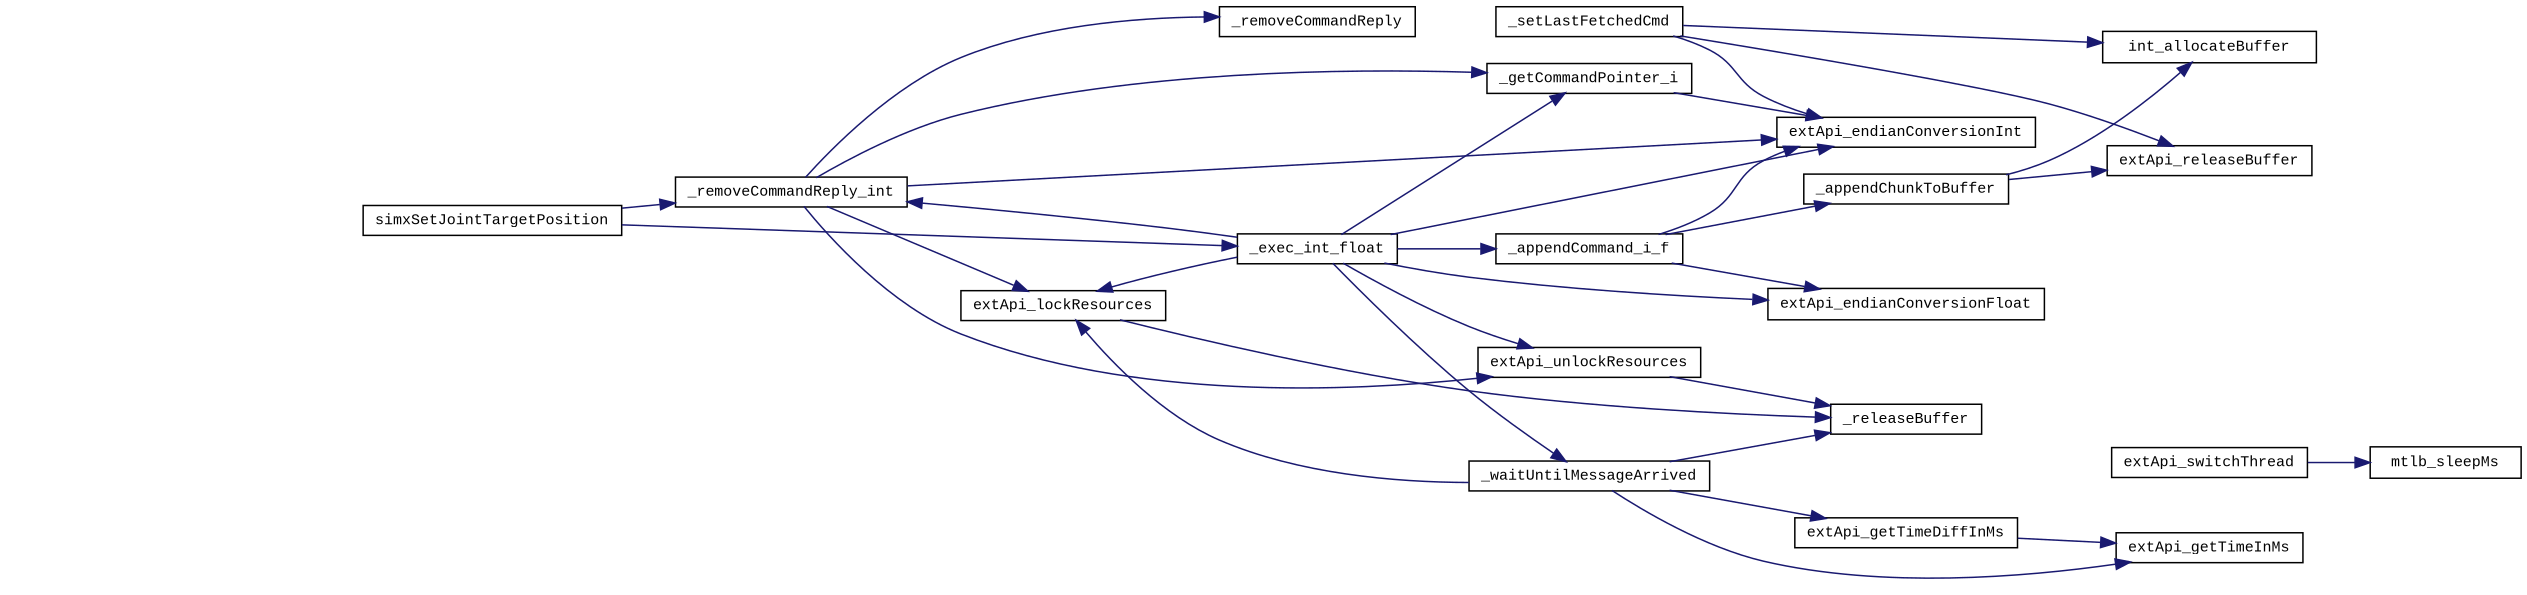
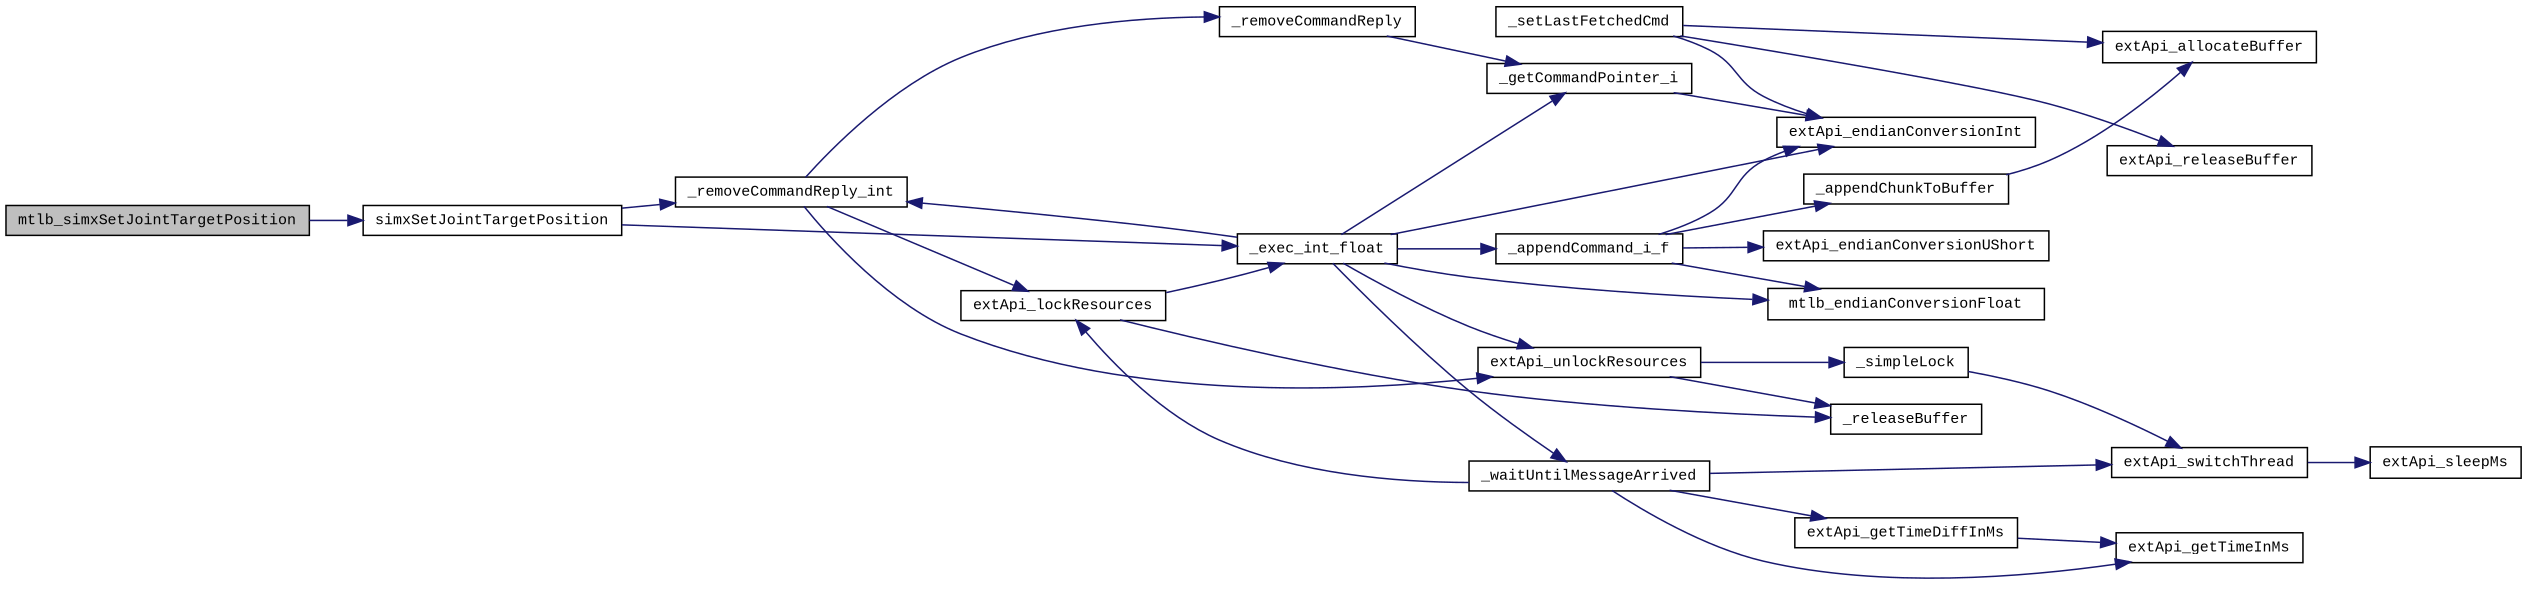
node "int_allocateBuffer": label "int_allocateBuffer" -> "extApi_allocateBuffer"
edge "_removeCommandReply_int" -> "_getCommandPointer_i": now "_removeCommandReply" -> "_getCommandPointer_i"
edge "_removeCommandReply_int" -> "extApi_endianConversionInt": removed
edge "_appendChunkToBuffer" -> "extApi_releaseBuffer": removed
node "mtlb_simxSetJointTargetPosition": added
node "extApi_endianConversionUShort": added
edge "_exec_int_float" -> "extApi_lockResources": reversed
node "extApi_endianConversionFloat": label "extApi_endianConversionFloat" -> "mtlb_endianConversionFloat"
node "_simpleLock": added
edge "_waitUntilMessageArrived" -> "_releaseBuffer": now "_waitUntilMessageArrived" -> "extApi_switchThread"
node "mtlb_sleepMs": label "mtlb_sleepMs" -> "extApi_sleepMs"
